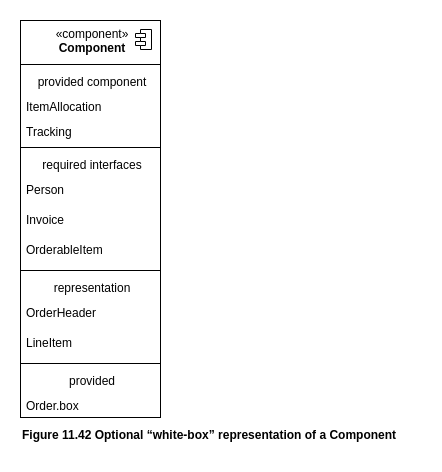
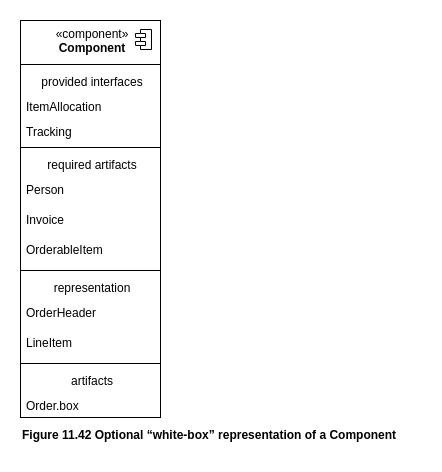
node "provided component": label "provided component" -> "provided interfaces"
node "required interfaces": label "required interfaces" -> "required artifacts"
node "provided": label "provided" -> "artifacts"
